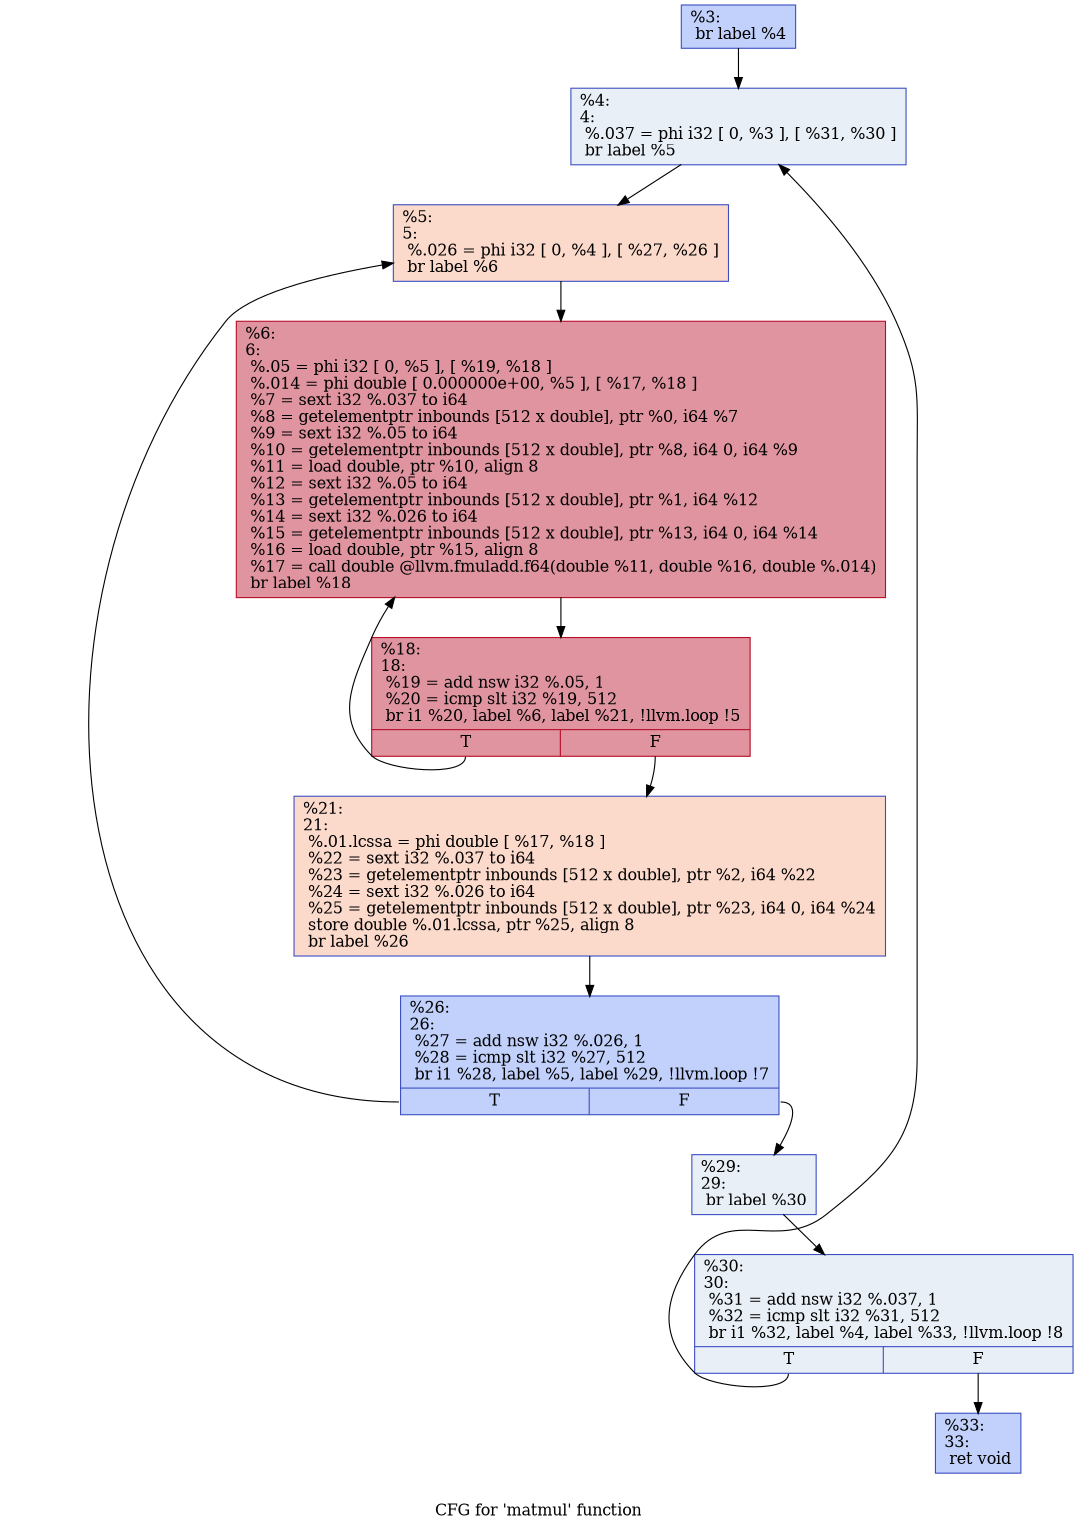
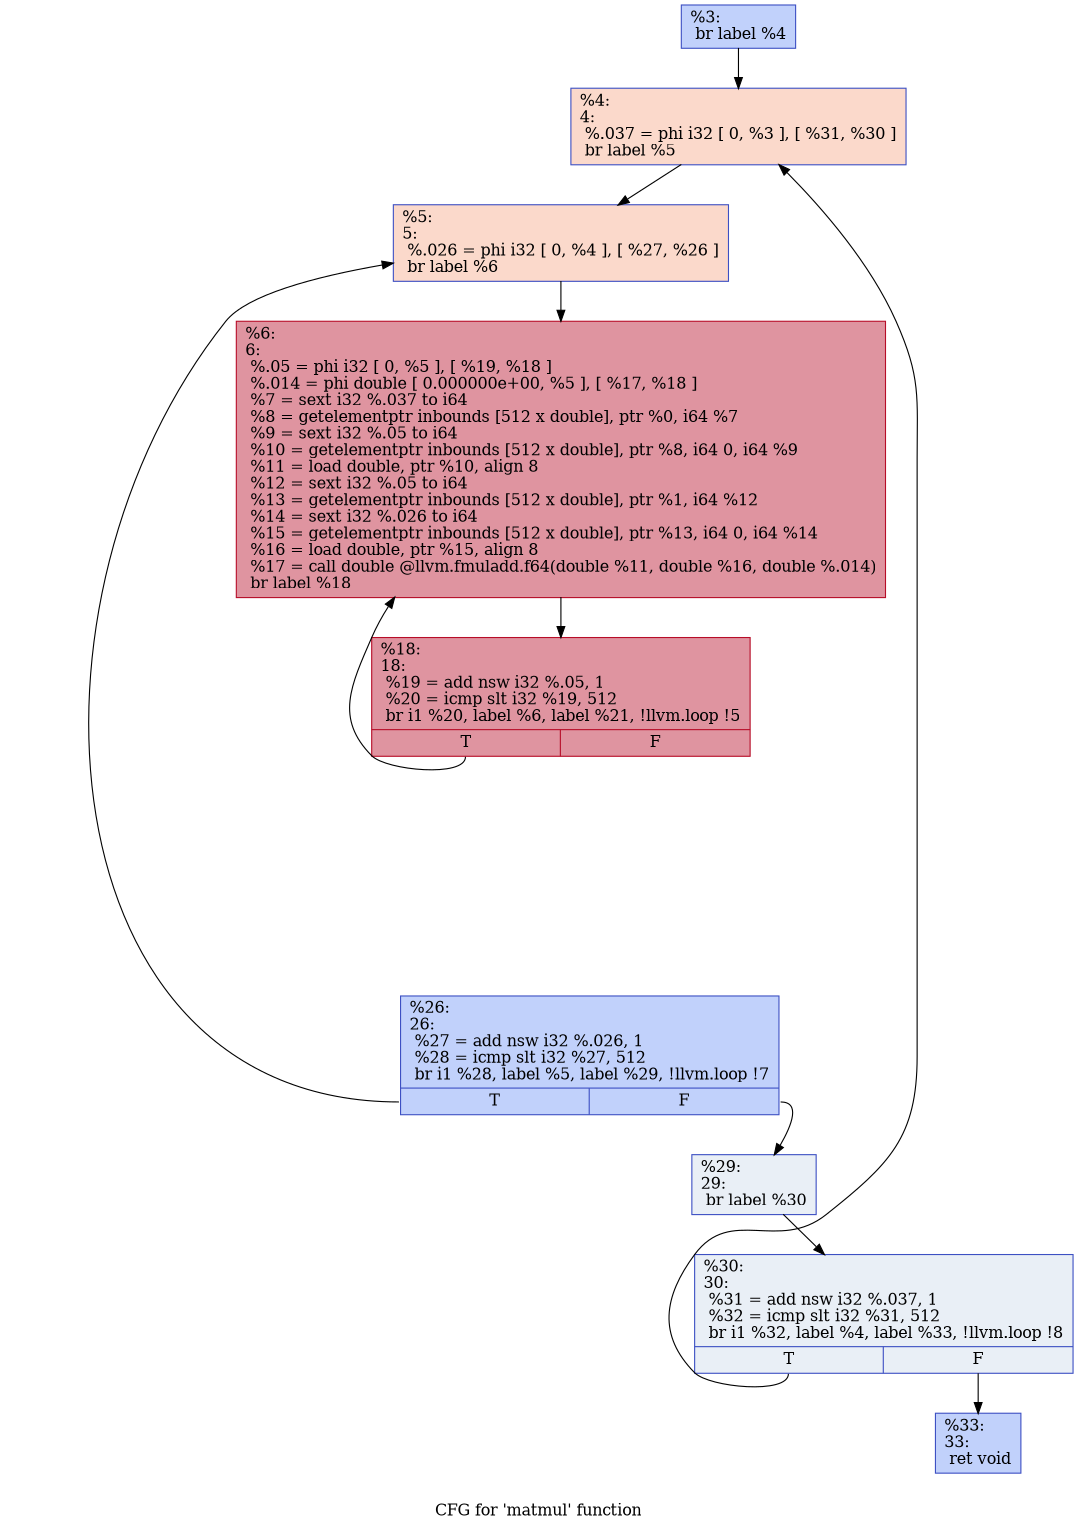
node "%4:": fillcolor #cedaeb70 -> #f7a88970
node "%21:": removed
